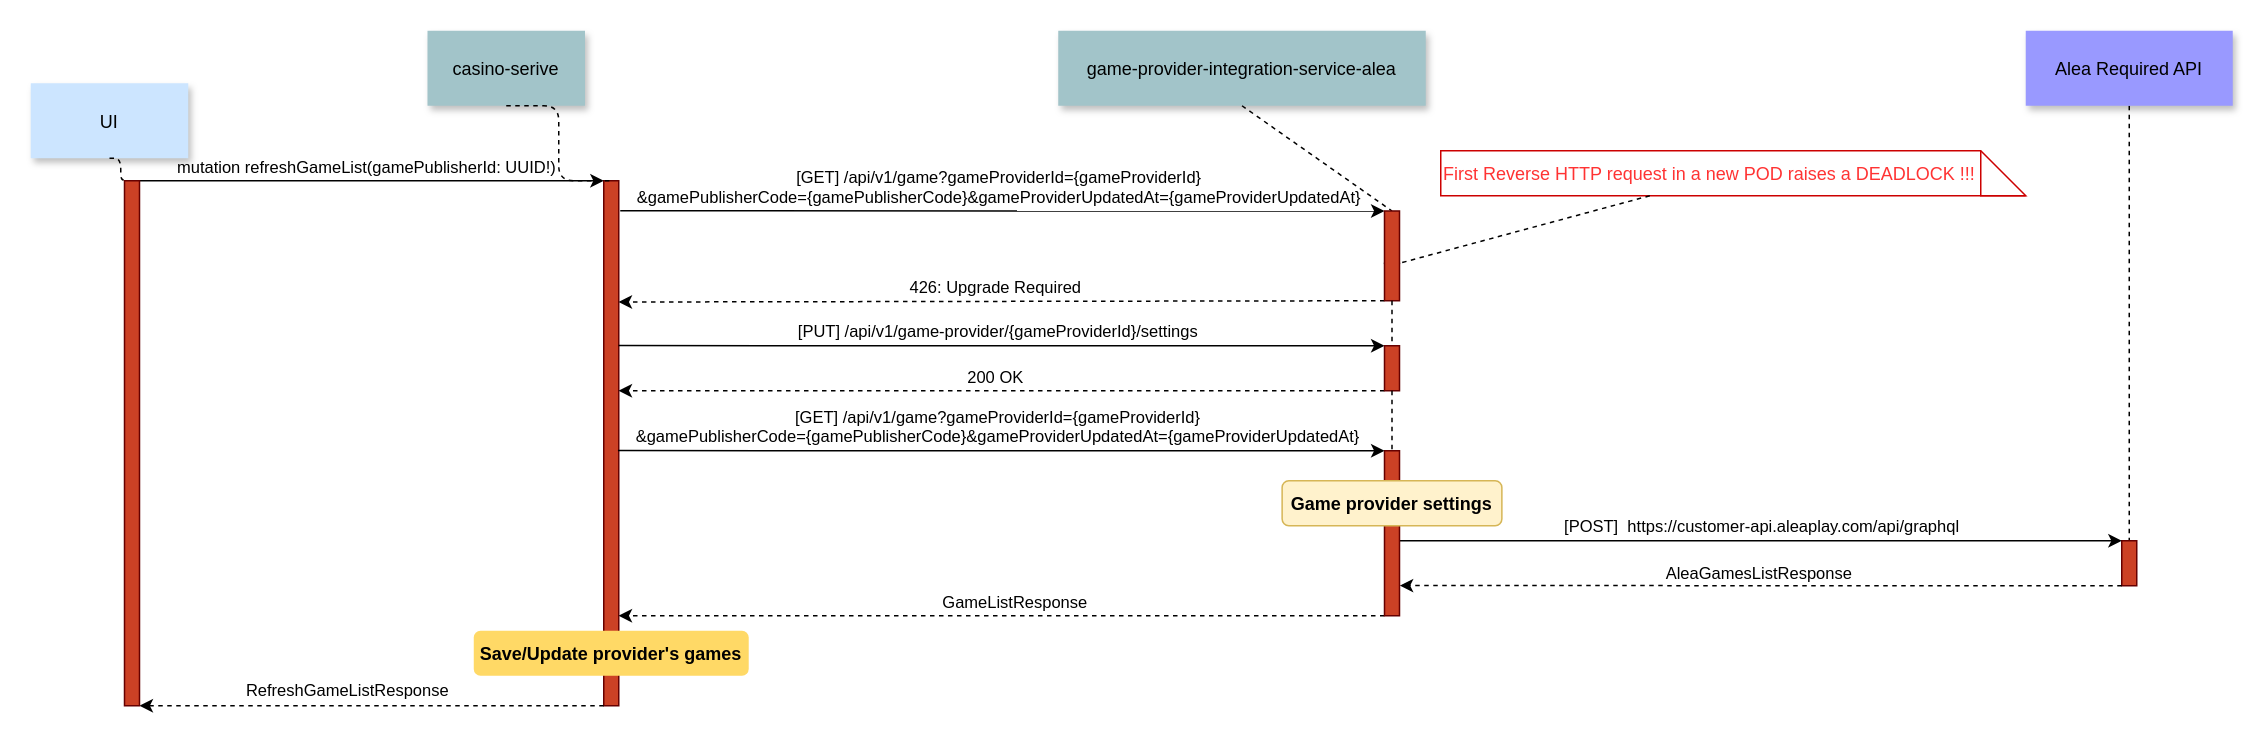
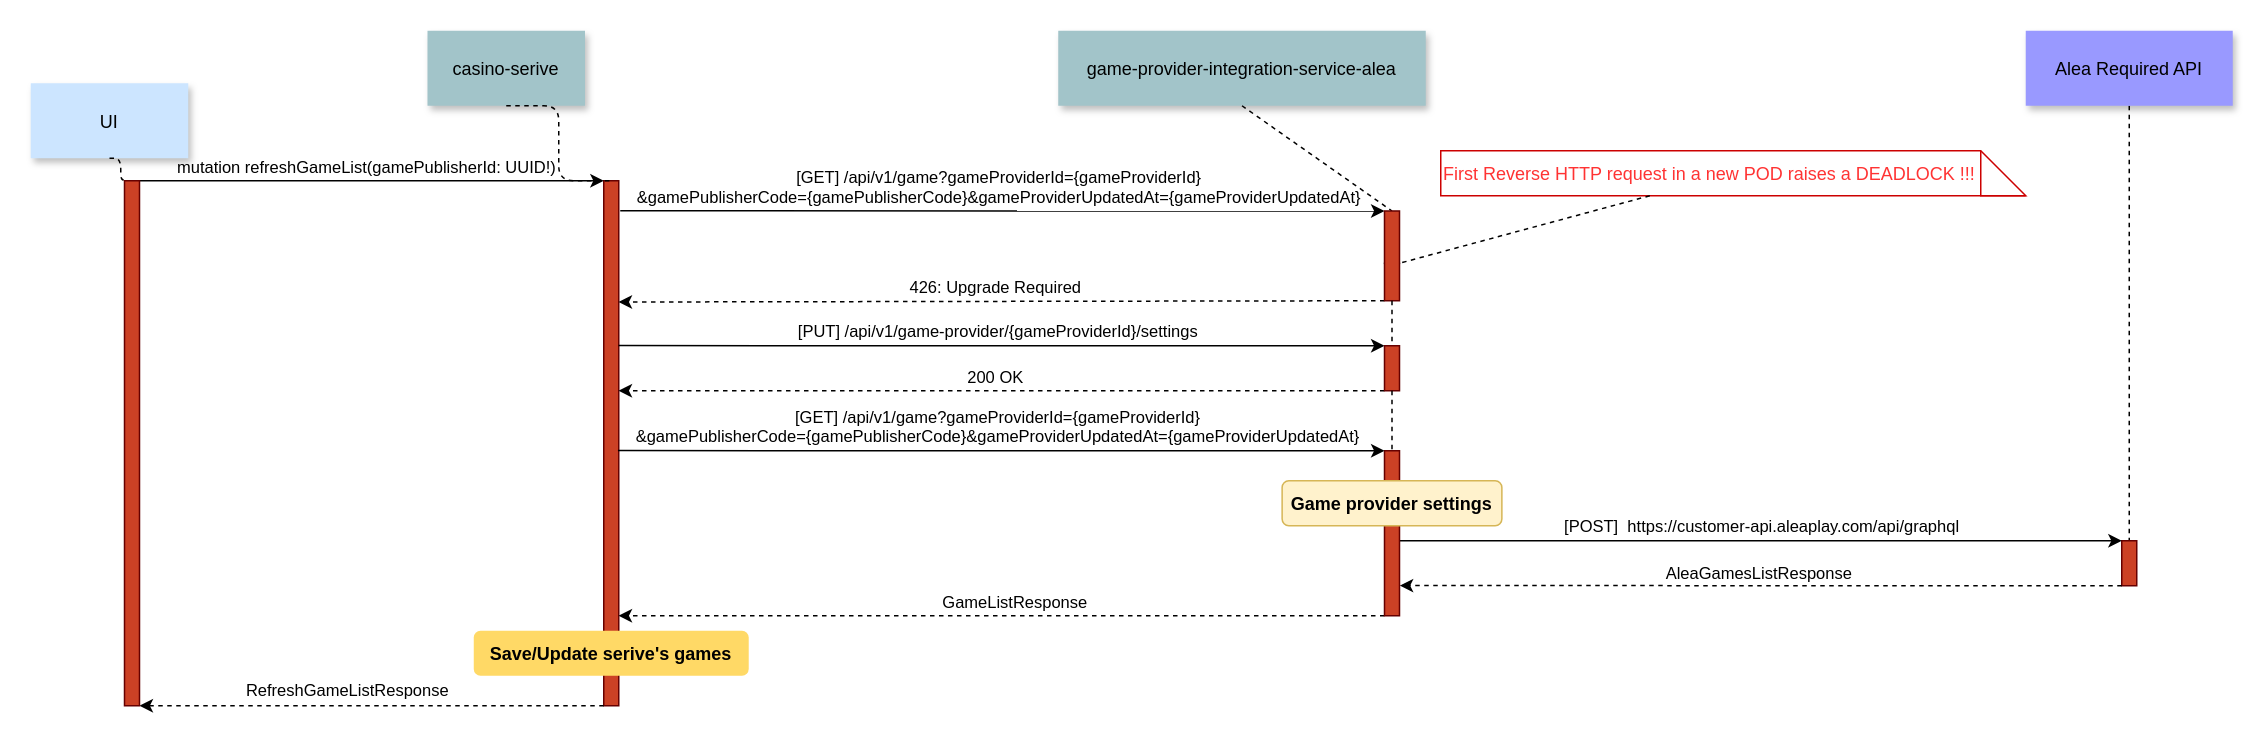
node "Save/Update provider's games": label "Save/Update provider's games" -> "Save/Update serive's games"
